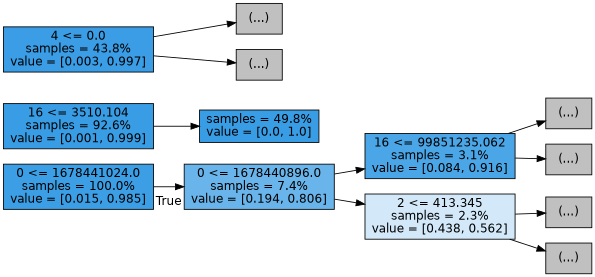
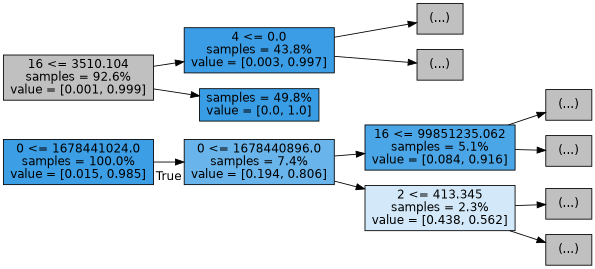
edge "16 <= 3510.104 samples = 92.6% value = [0.001, 0.999]" -> "4 <= 0.0 samples = 43.8% value = [0.003, 0.997]": added
node "16 <= 3510.104 samples = 92.6% value = [0.001, 0.999]": fillcolor #399de5 -> #c0c0c0
node "16 <= 99851235.062 samples = 3.1% value = [0.084, 0.916]": label "16 <= 99851235.062 samples = 3.1% value = [0.084, 0.916]" -> "16 <= 99851235.062 samples = 5.1% value = [0.084, 0.916]"
